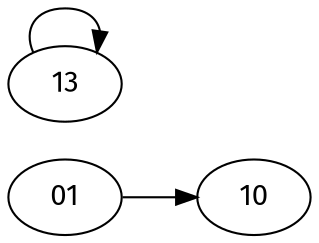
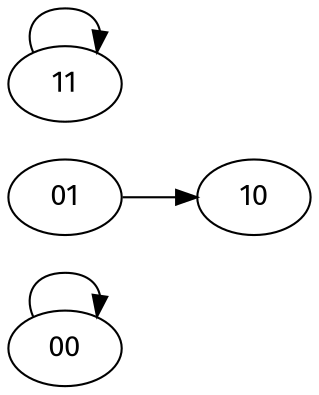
node "13": label "13" -> "11"
node "00": added
